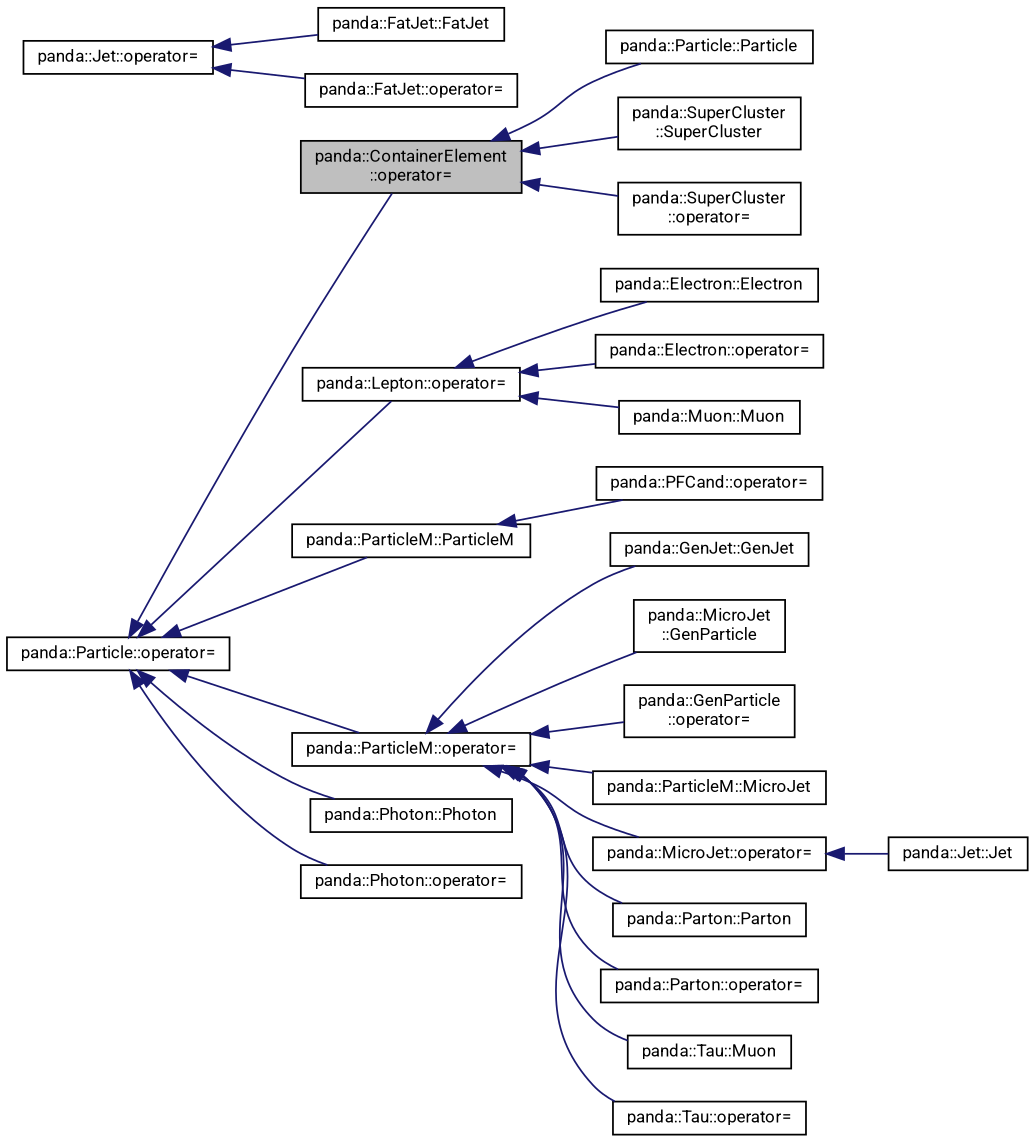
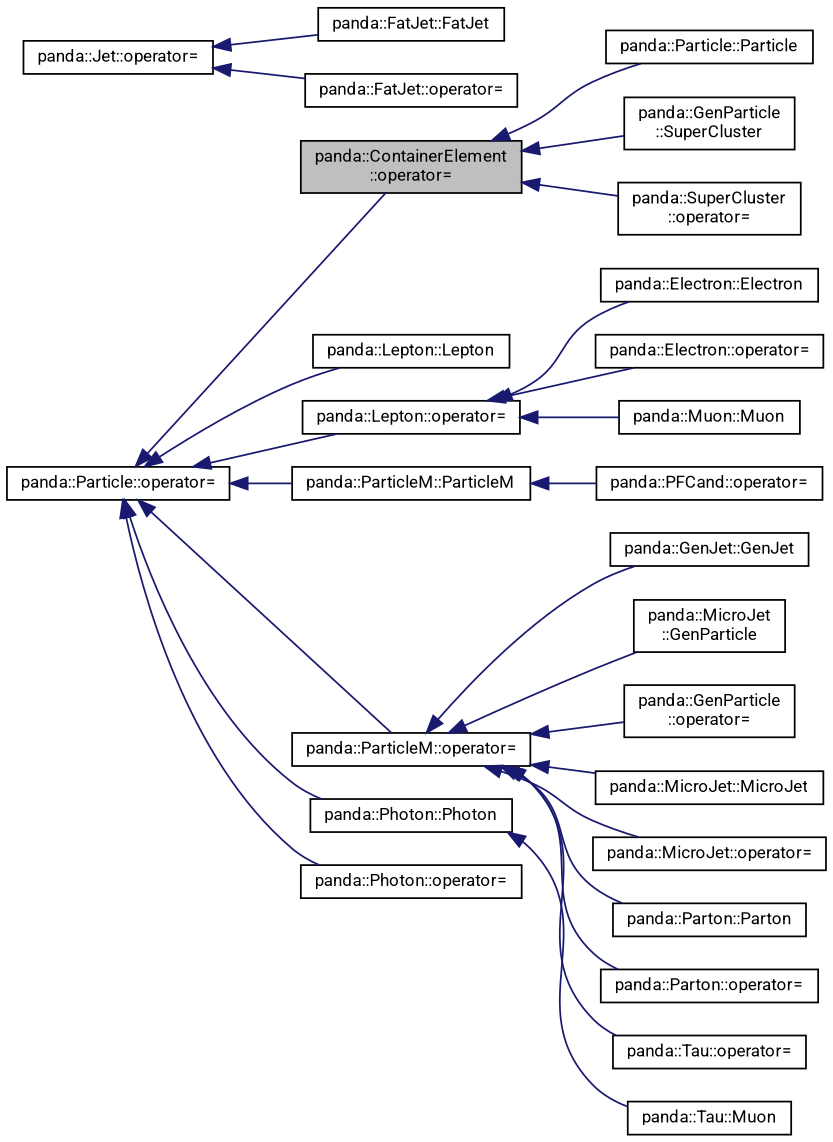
node "panda::SuperCluster ::SuperCluster": label "panda::SuperCluster ::SuperCluster" -> "panda::GenParticle ::SuperCluster"
node "panda::Lepton::Lepton": added
node "panda::ParticleM::MicroJet": label "panda::ParticleM::MicroJet" -> "panda::MicroJet::MicroJet"
node "panda::Jet::Jet": removed
edge "panda::Tau::Muon" -> "panda::ParticleM::operator=": now "panda::Tau::Muon" -> "panda::Photon::Photon"
